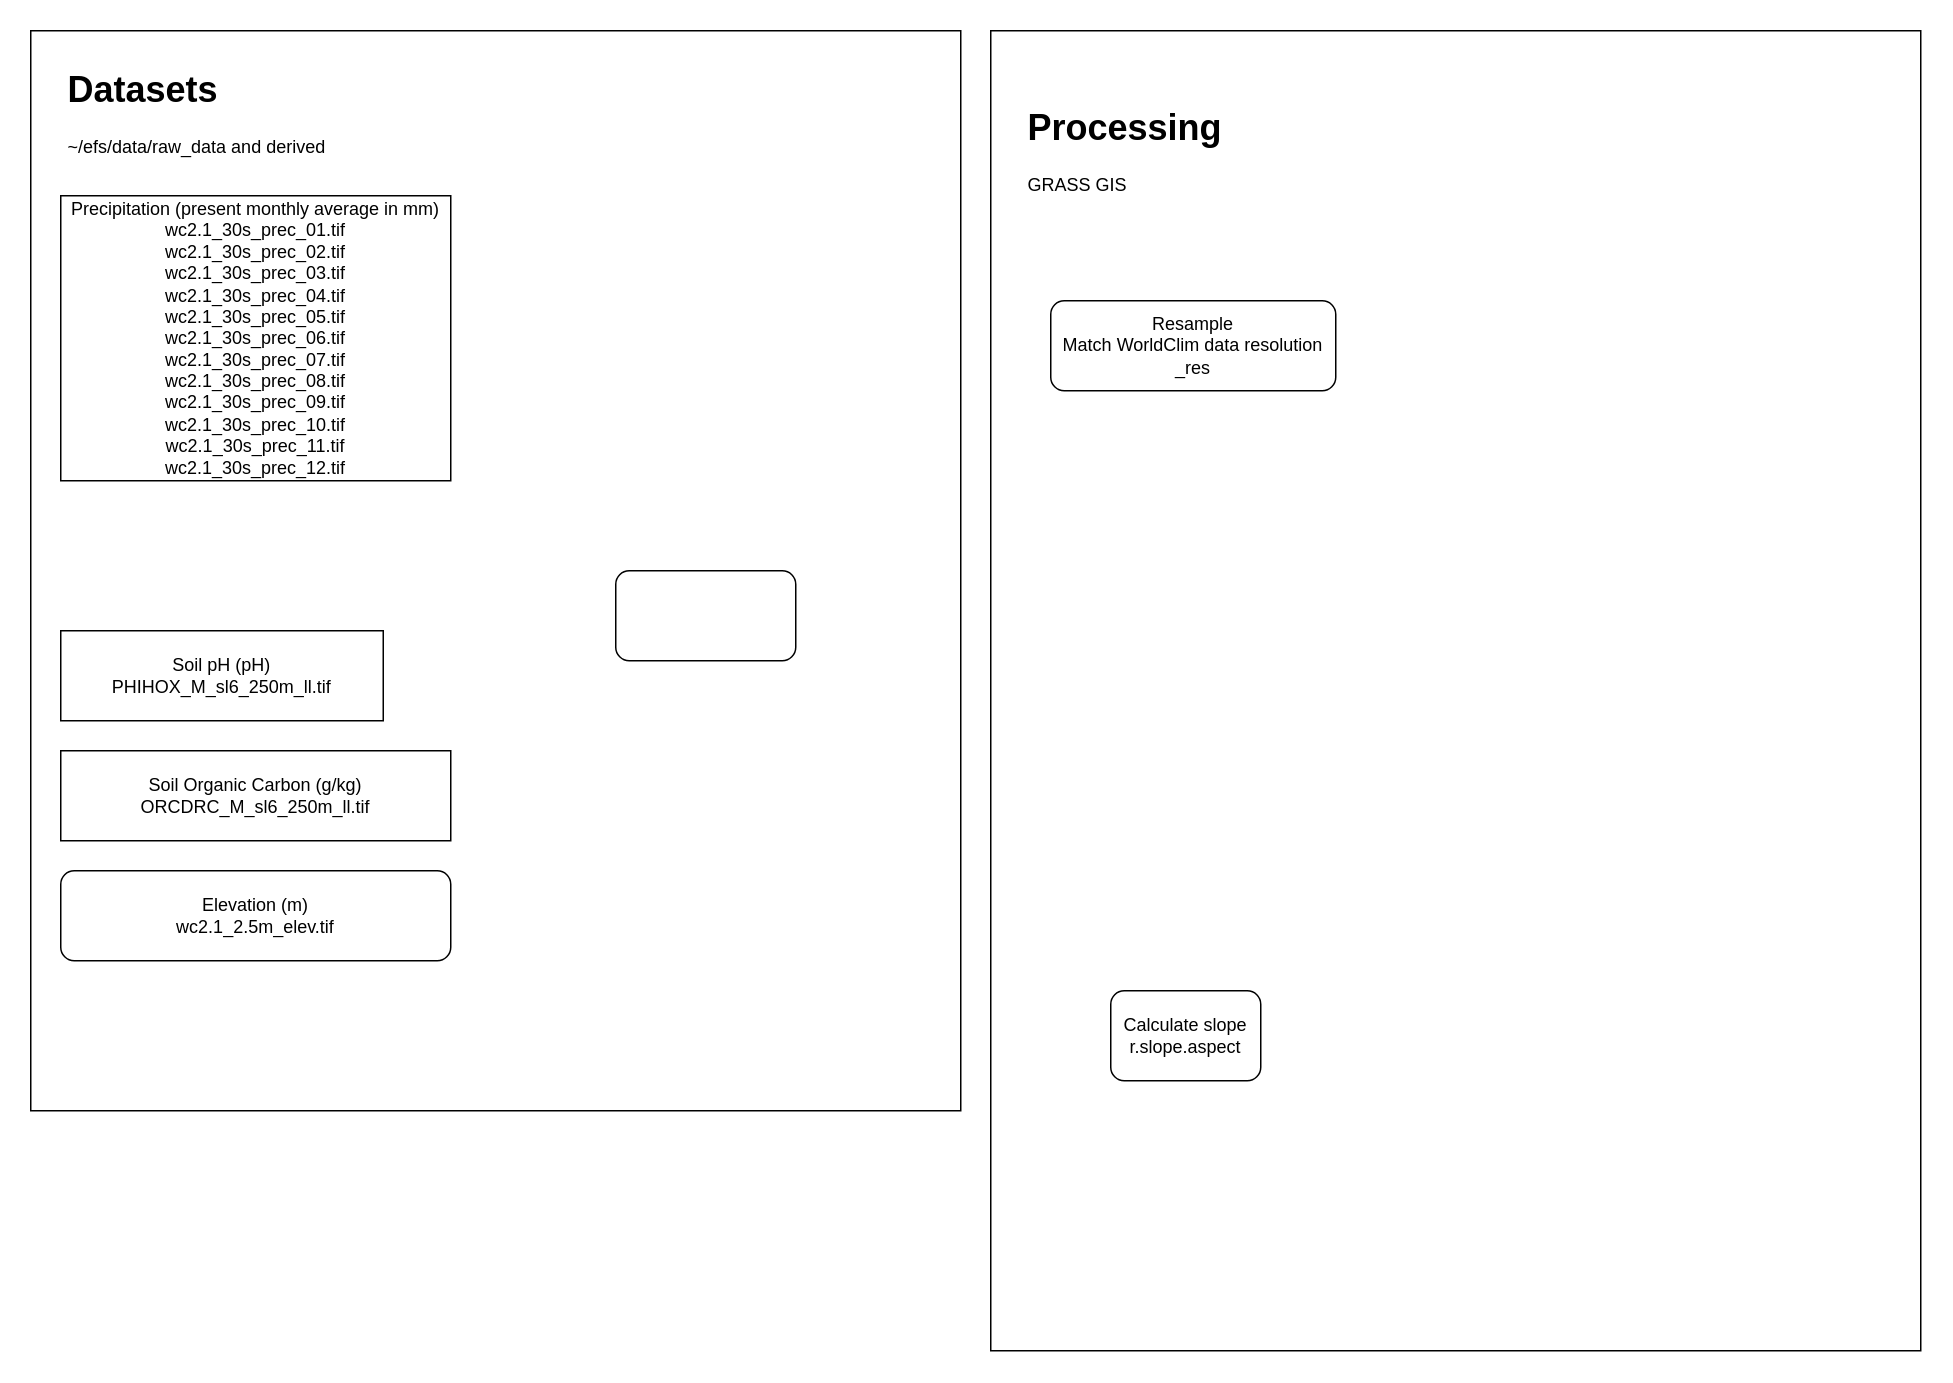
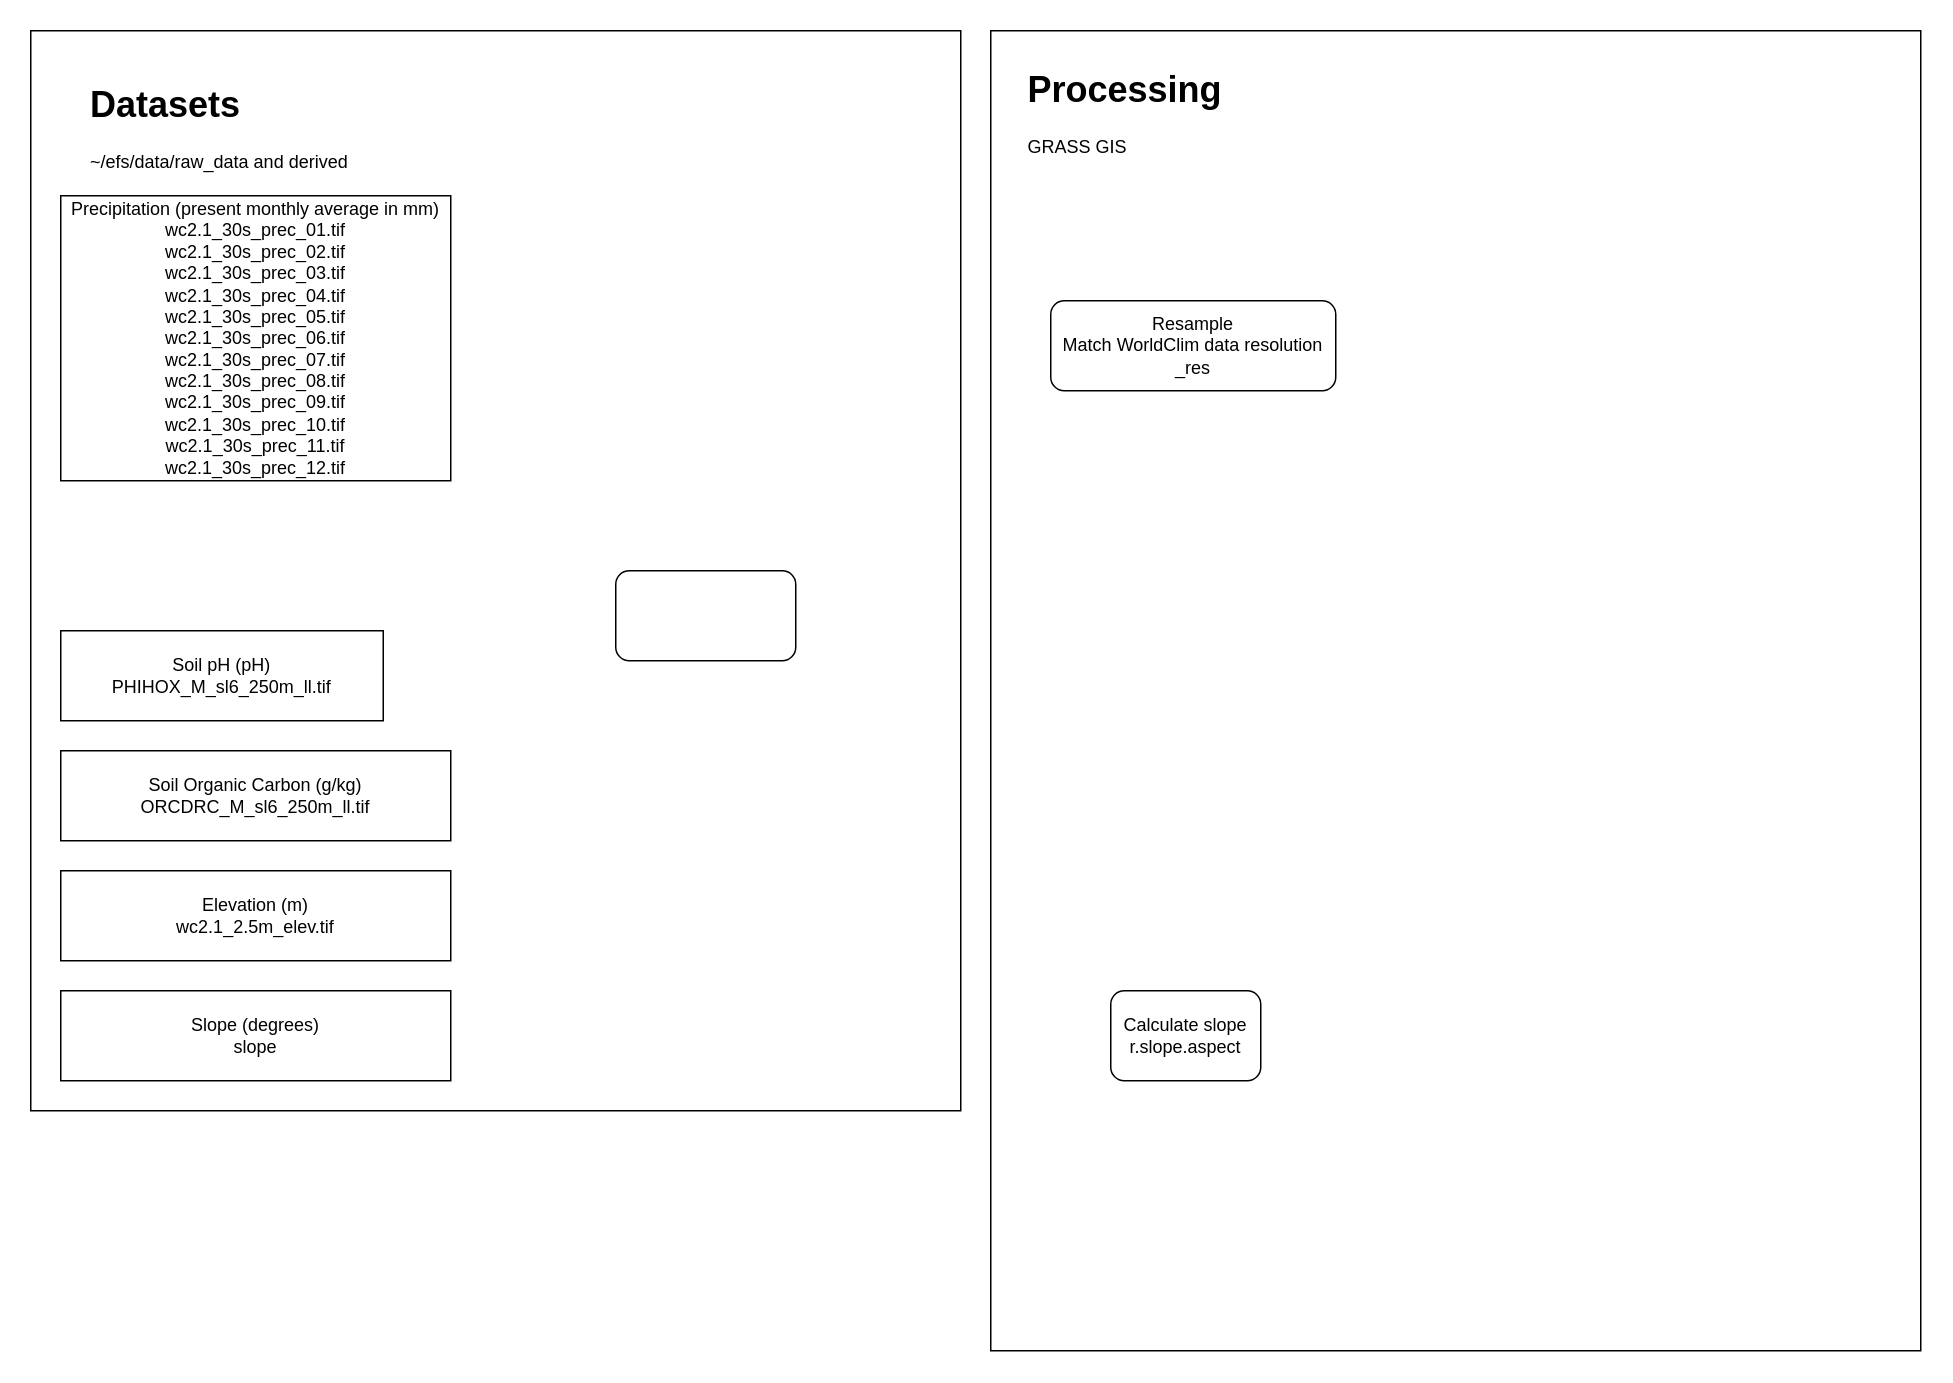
node "Datasets~/efs/data/raw_data and derived": moved (203, 113) -> (226, 128)
node "ProcessingGRASS GIS": moved (1163, 151) -> (1163, 113)
node "Elevation (m) wc2.1_2.5m_elev.tif": shape rounded rectangle -> rectangle
node "Slope (degrees) slope": added
